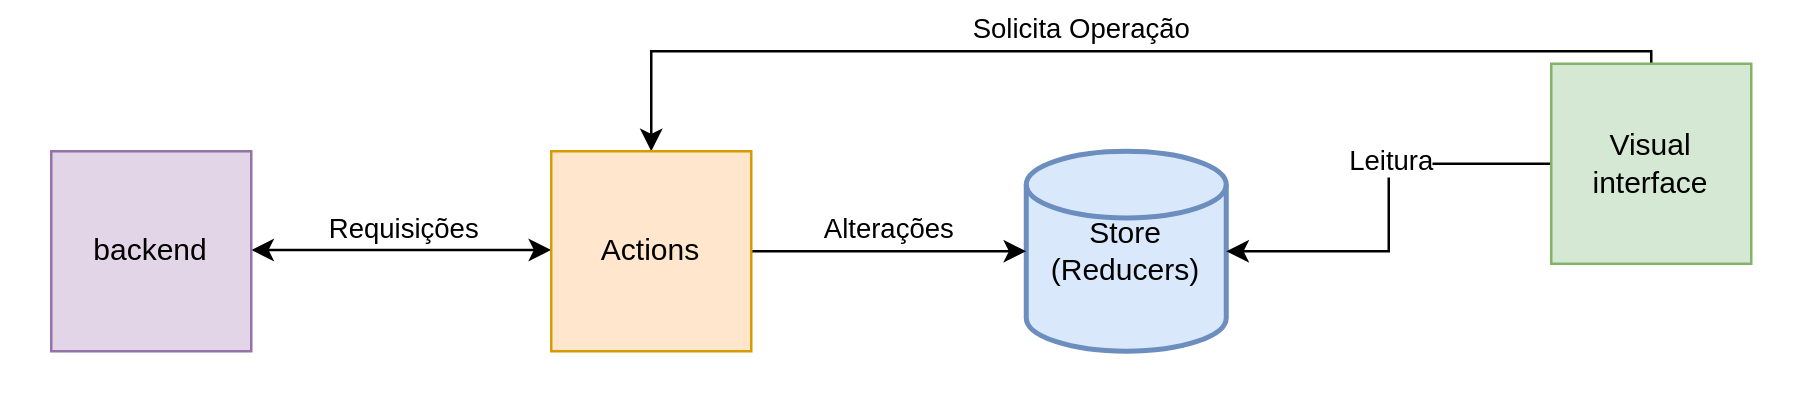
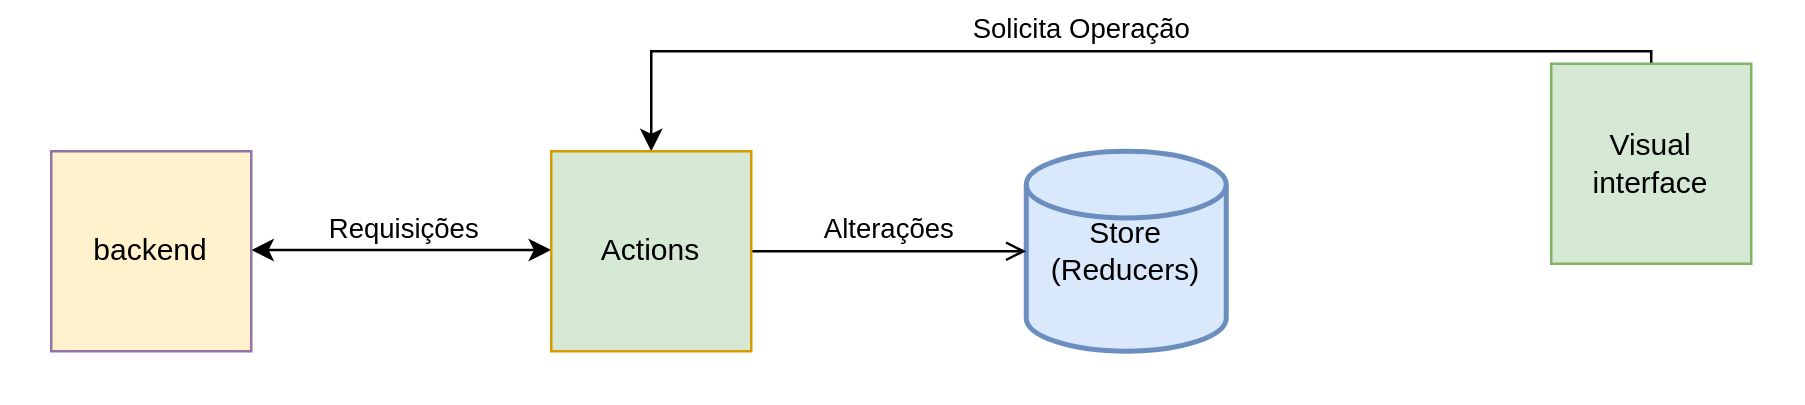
edge "Visual interface" -> "Store (Reducers)": removed, label "Leitura"
node "backend": fillcolor #e1d5e7 -> #fff2cc
node "Actions": fillcolor #ffe6cc -> #d5e8d4
edge "Actions" -> "Store (Reducers)": arrowhead classic -> open
